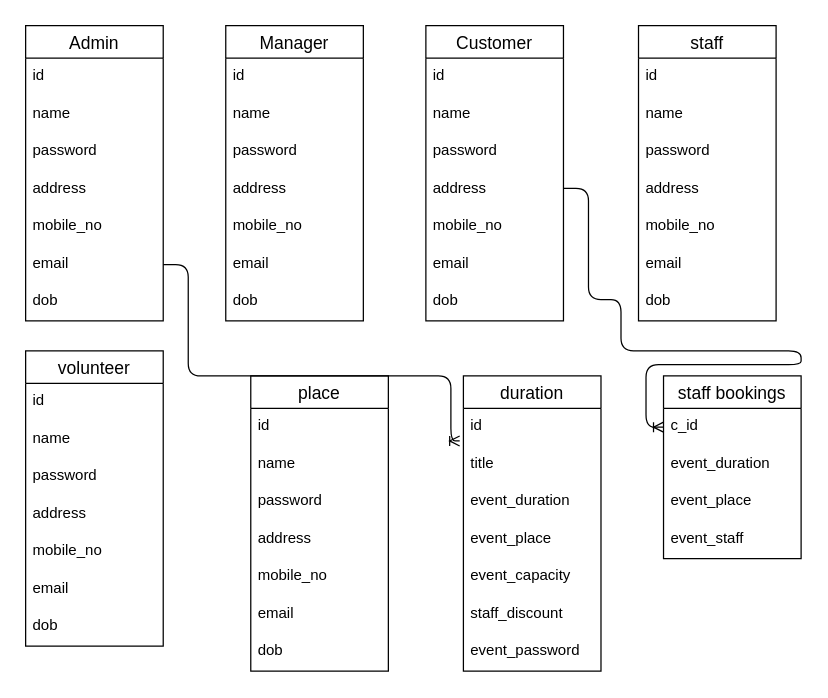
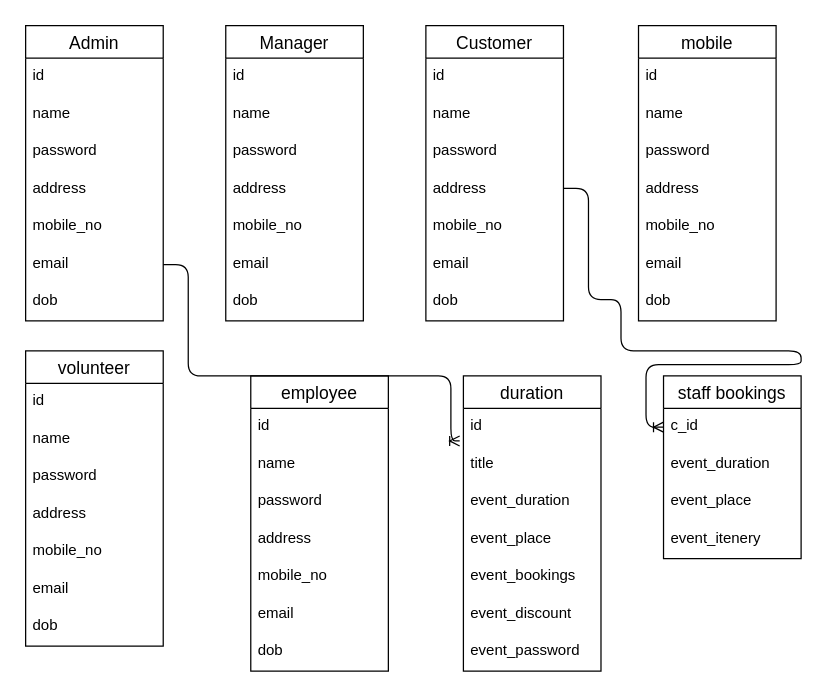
node "staff": label "staff" -> "mobile"
node "place": label "place" -> "employee"
node "event_staff": label "event_staff" -> "event_itenery"
node "event_capacity": label "event_capacity" -> "event_bookings"
node "staff_discount": label "staff_discount" -> "event_discount"
